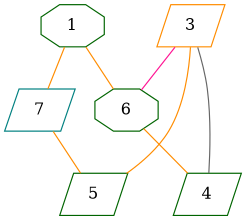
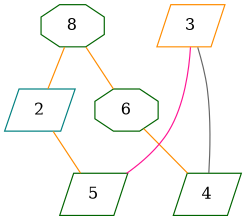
node "1": label "1" -> "8"
edge "3" -- "6": removed
node "7": label "7" -> "2"
edge "3" -- "5": color darkorange -> deeppink
